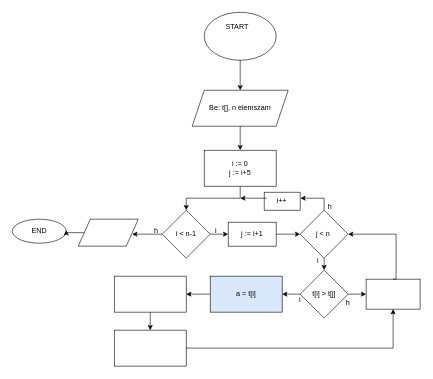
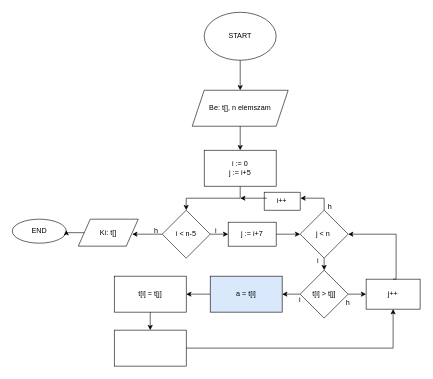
node "START": moved (237, 27) -> (240, 36)
node "Ki: t[]": added
node "i < n-1": label "i < n-1" -> "i < n-5"
node "j := i+1": label "j := i+1" -> "j := i+7"
node "t[i] = t[j]": added
node "j++": added
